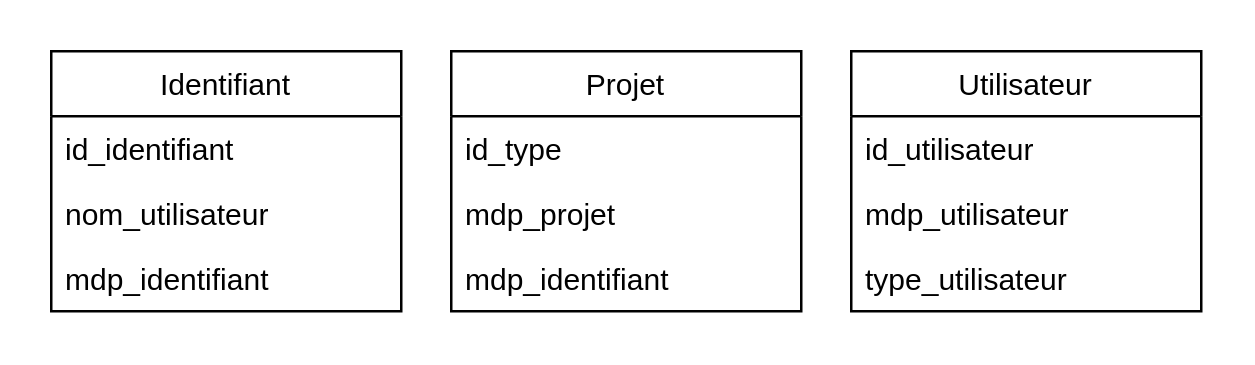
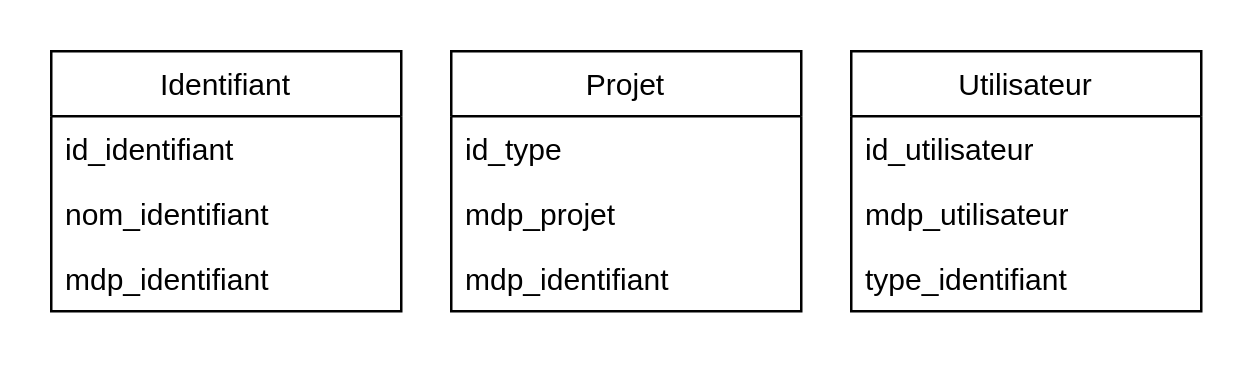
node "nom_utilisateur": label "nom_utilisateur" -> "nom_identifiant"
node "type_utilisateur": label "type_utilisateur" -> "type_identifiant"
